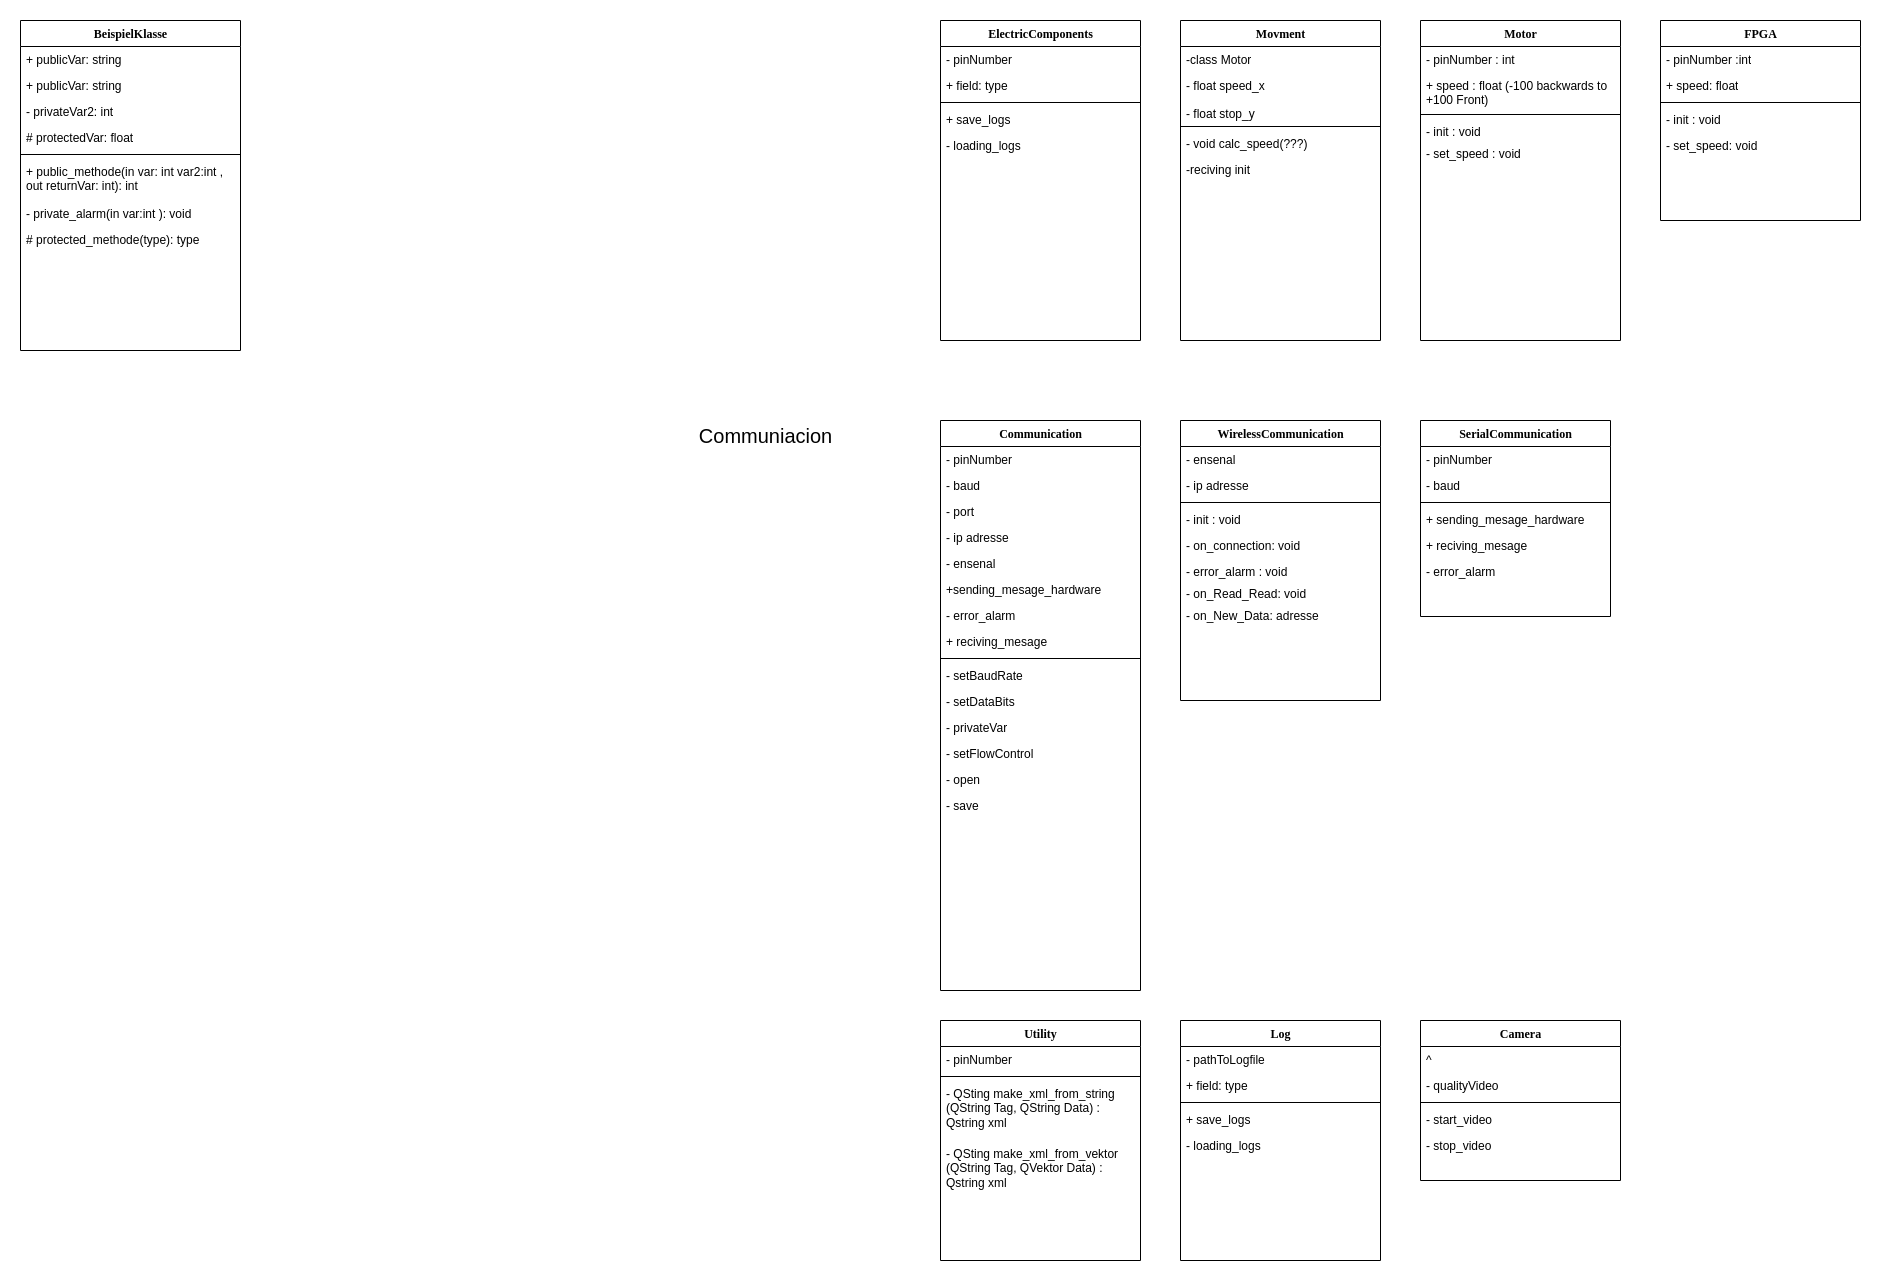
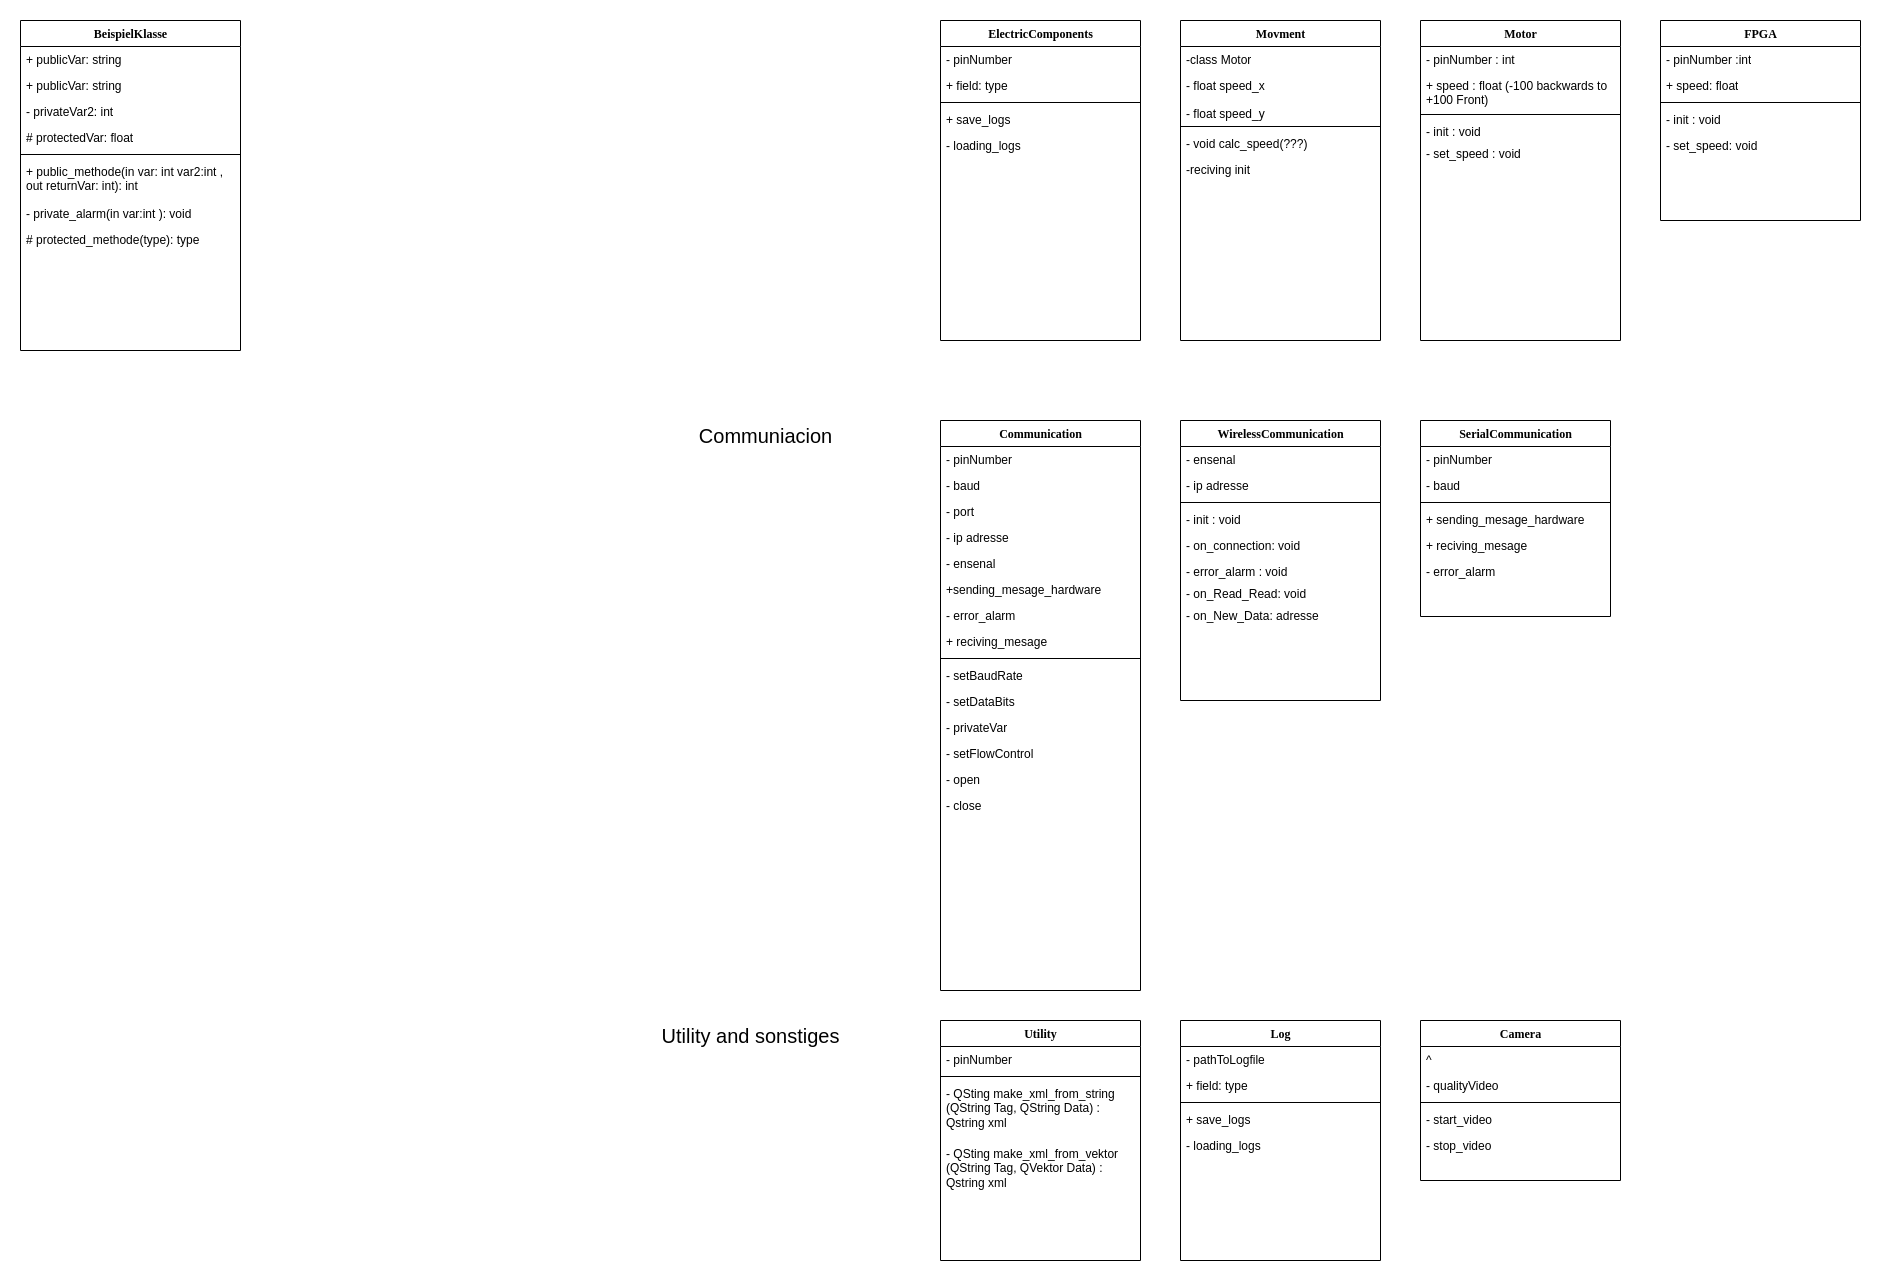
node "- float stop_y": label "- float stop_y" -> "- float speed_y"
node "- save": label "- save" -> "- close"
node "Utility and sonstiges": added
